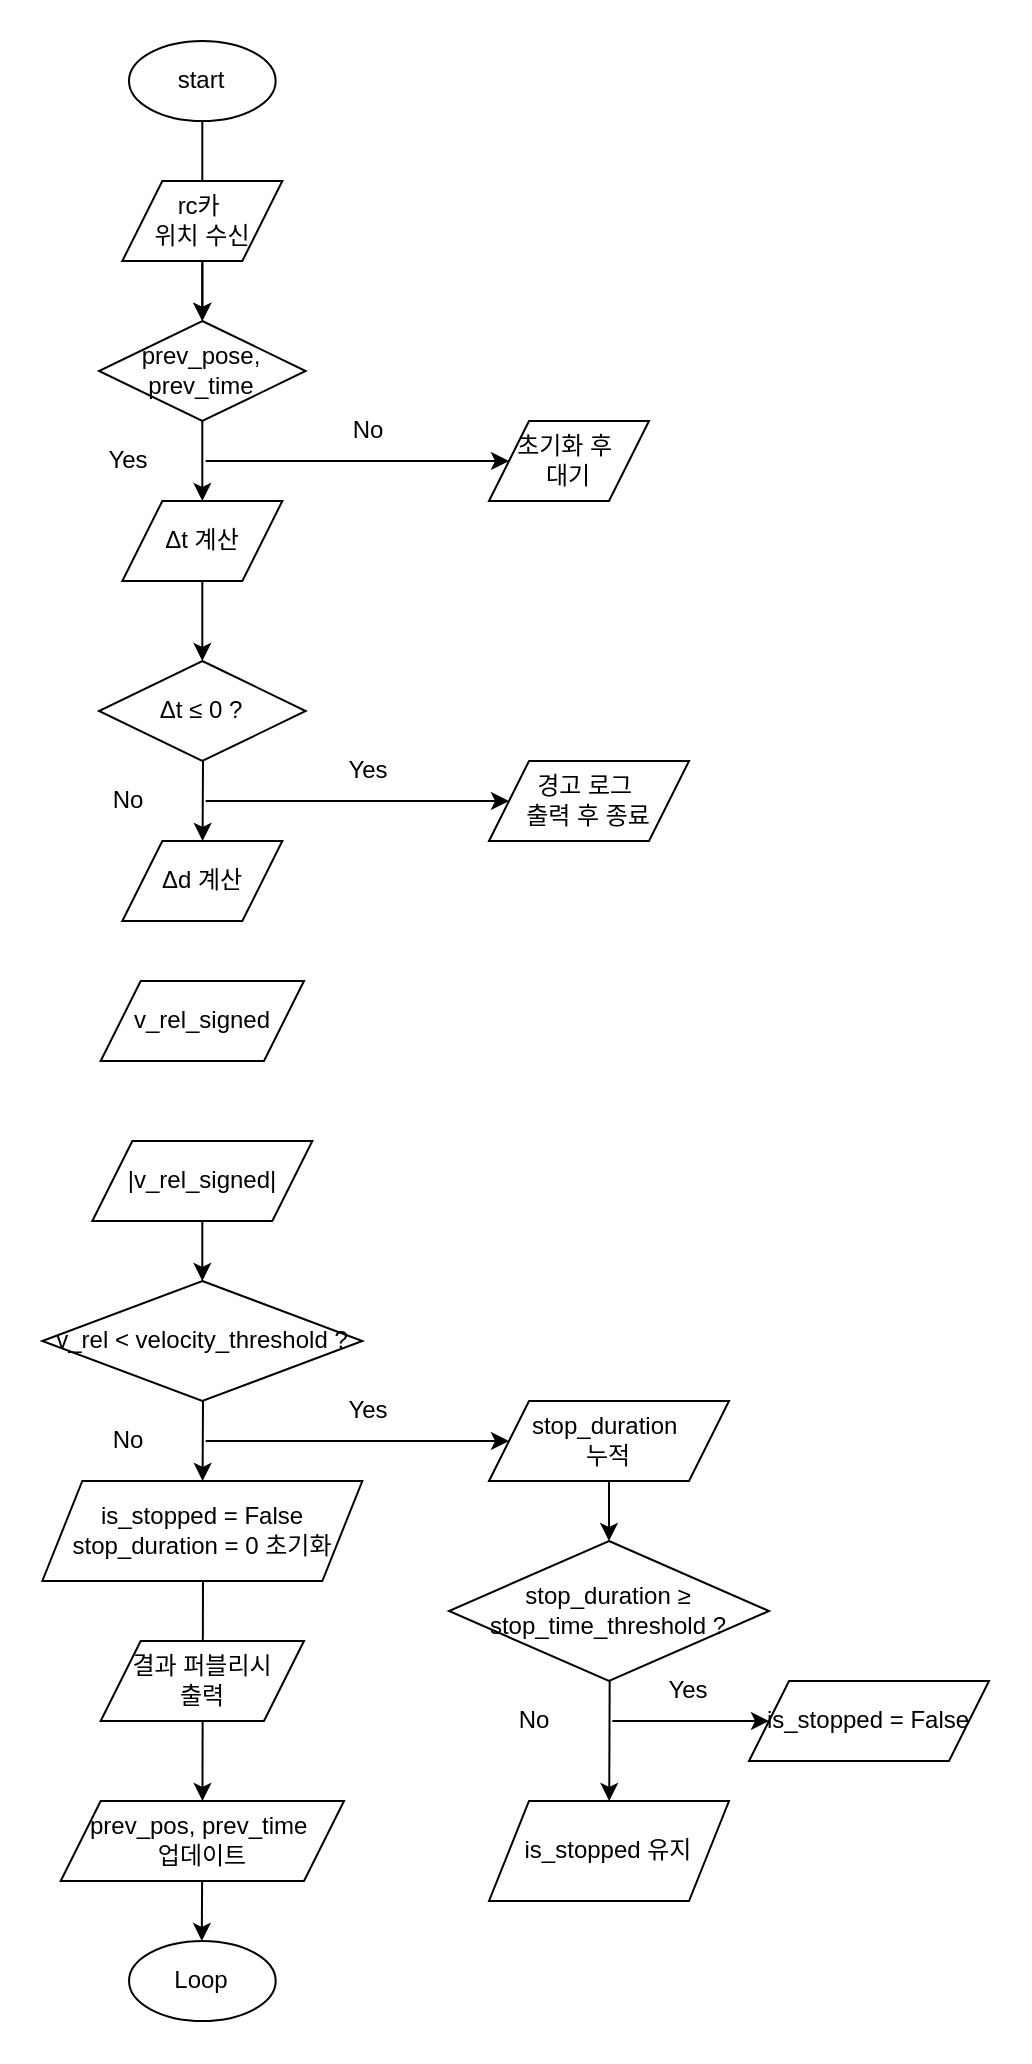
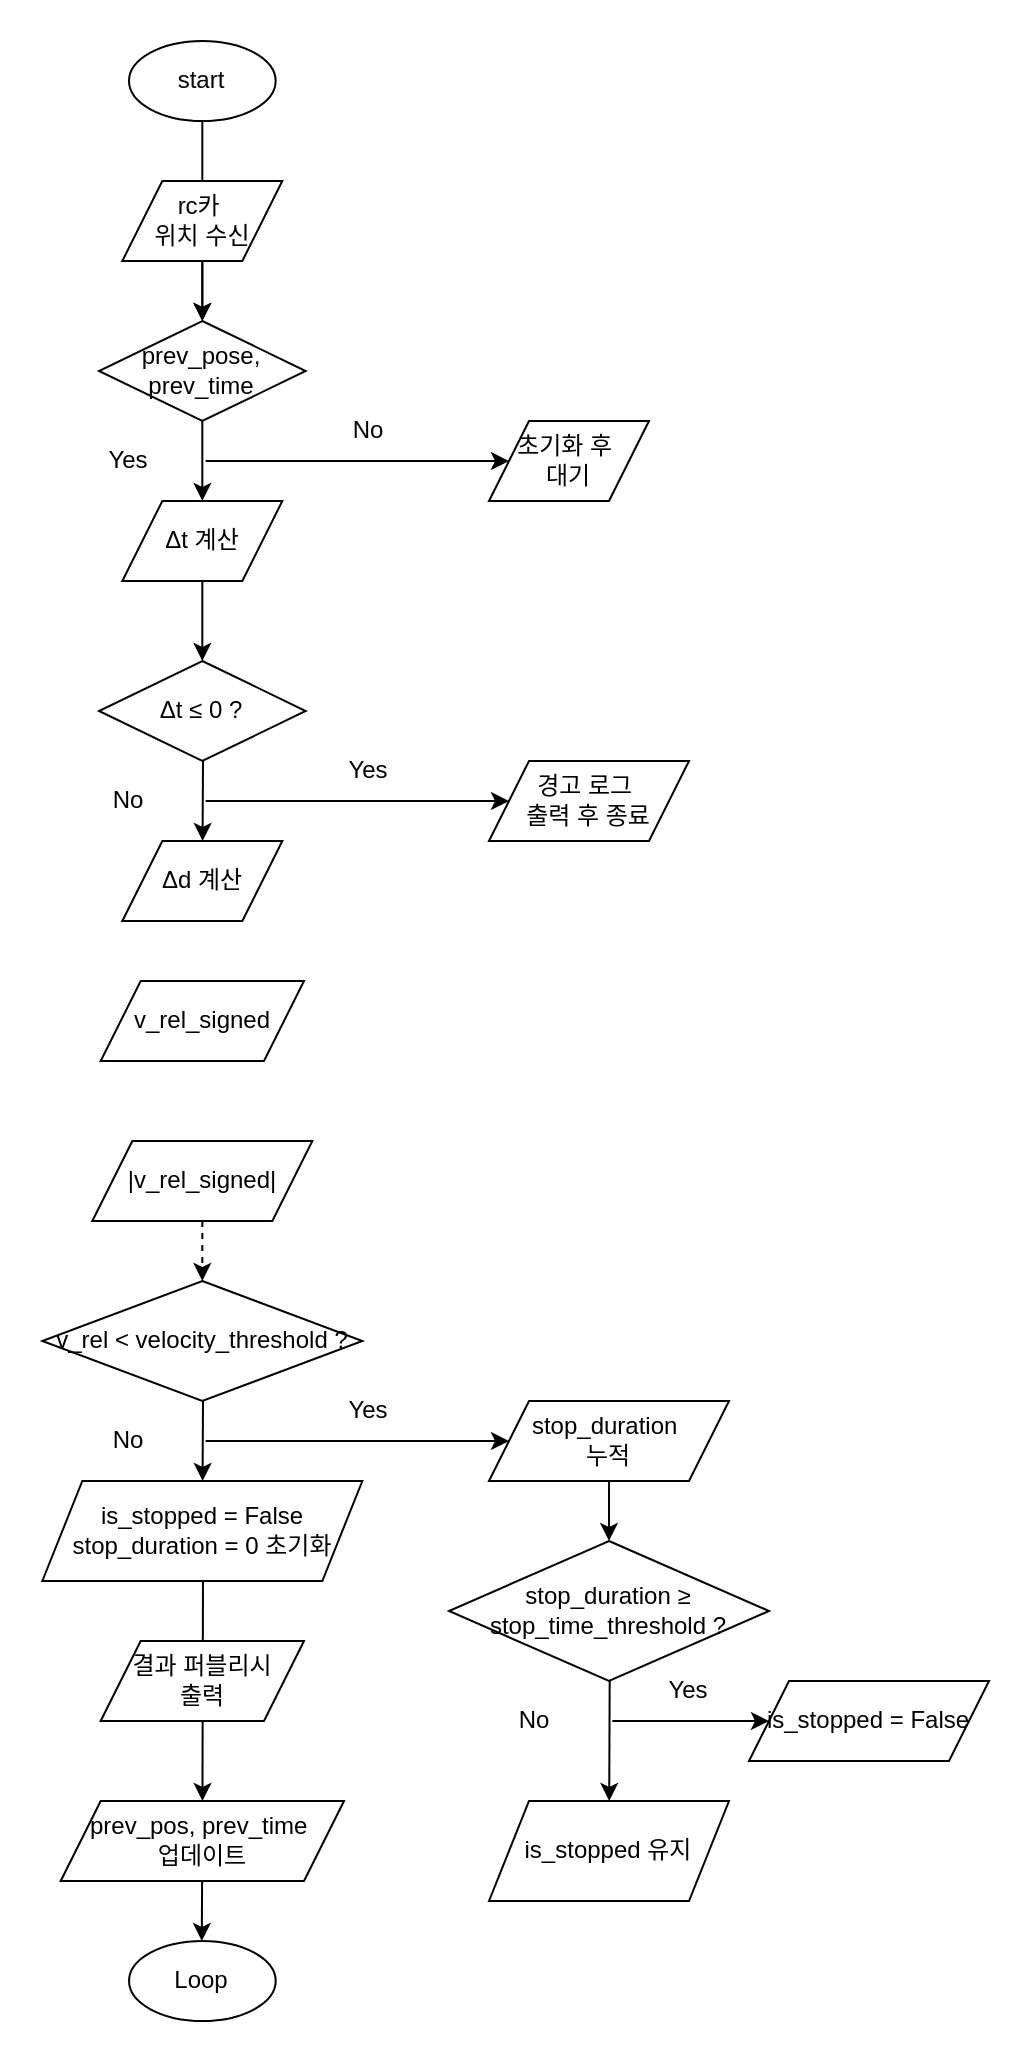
edge "|v_rel_signed|" -> "v_rel < velocity_threshold ?": style solid -> dashed
